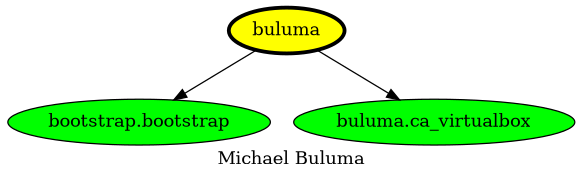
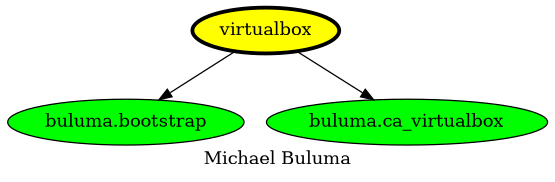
node "buluma": label "buluma" -> "virtualbox"
node "bootstrap.bootstrap": label "bootstrap.bootstrap" -> "buluma.bootstrap"
